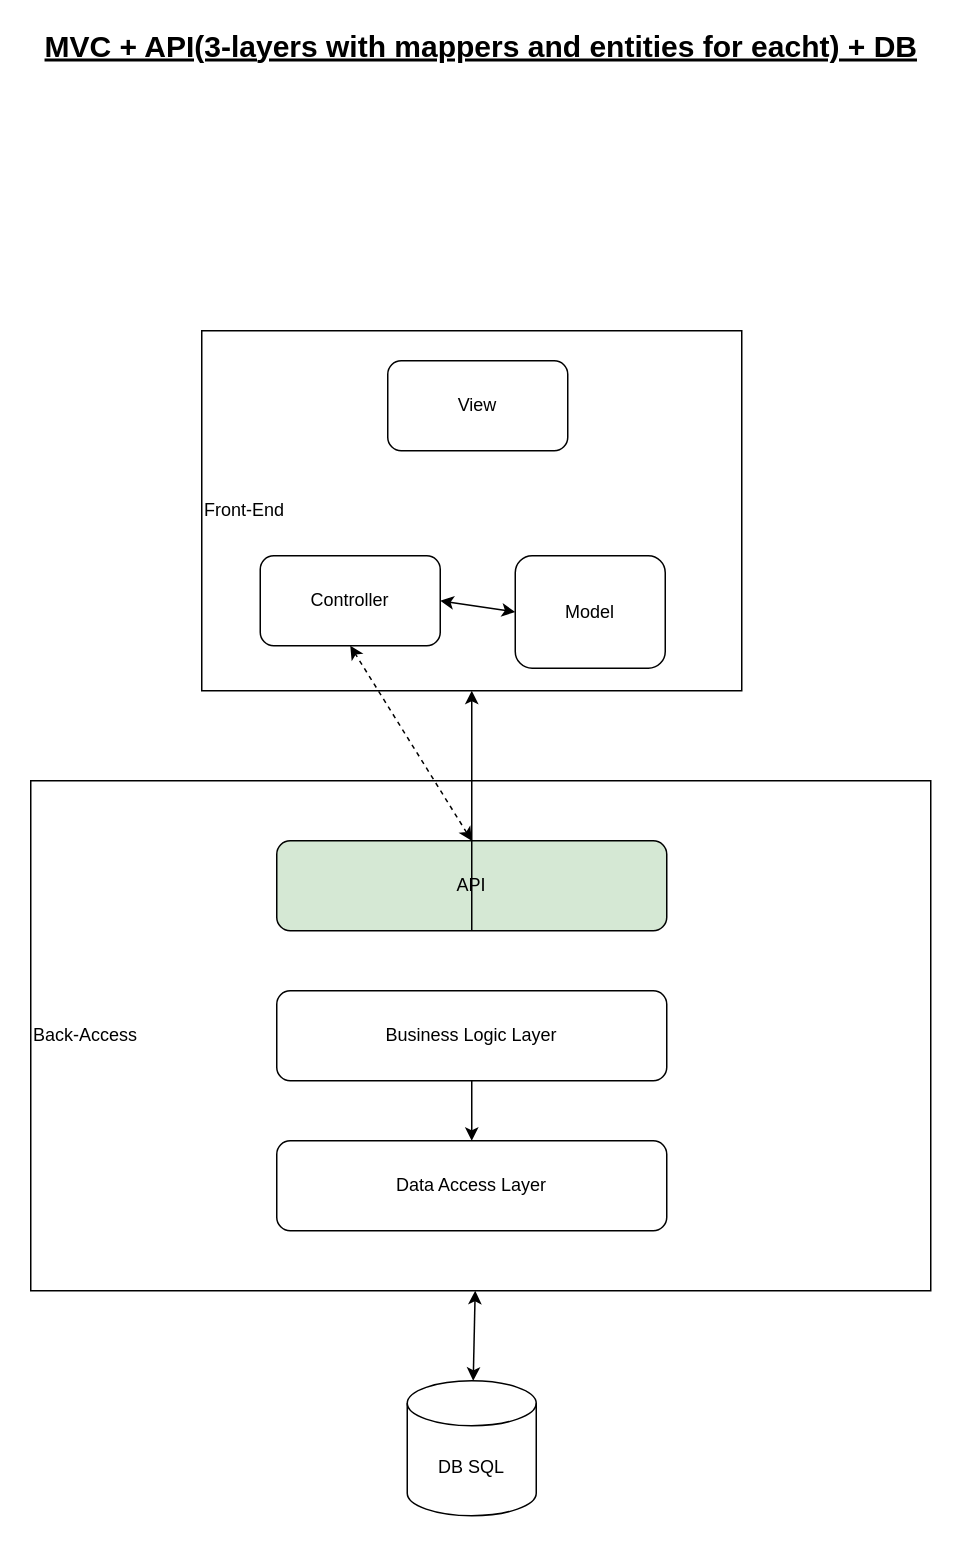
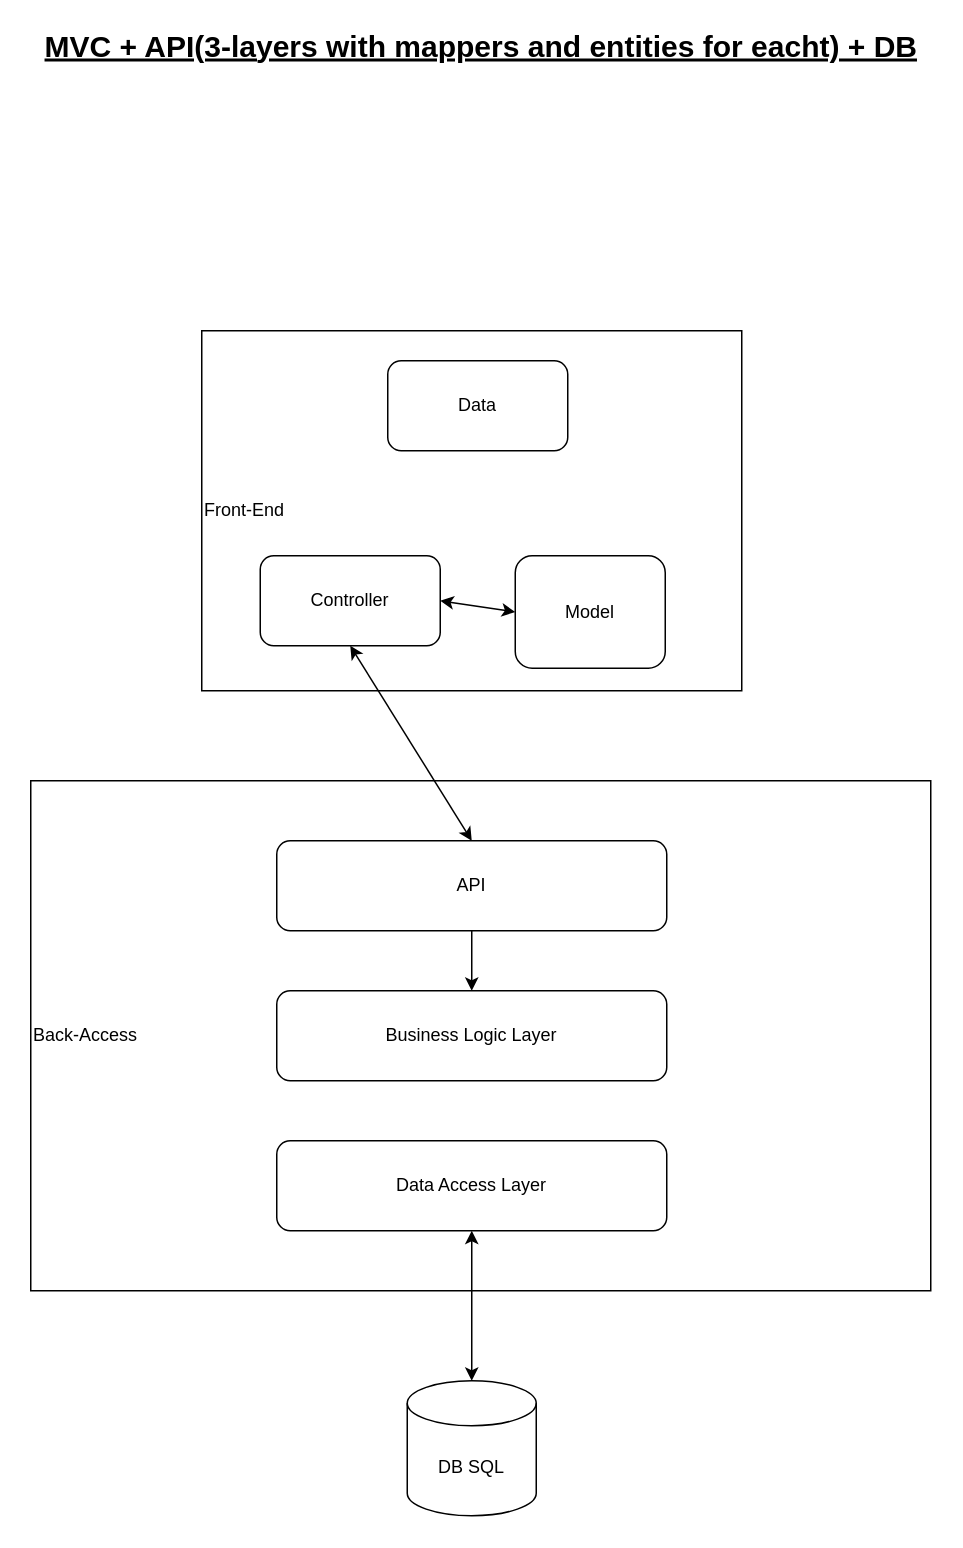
node "View": label "View" -> "Data"
edge "Controller" -- "API": style dashed -> solid
edge "API" -> "Front-End": now "API" -> "Business Logic Layer"
node "API": fillcolor #d5e8d4 -> #ffffff
edge "Business Logic Layer" -> "Data Access Layer": removed
edge "Back-Access" -- "DB SQL": now "Data Access Layer" -- "DB SQL"
